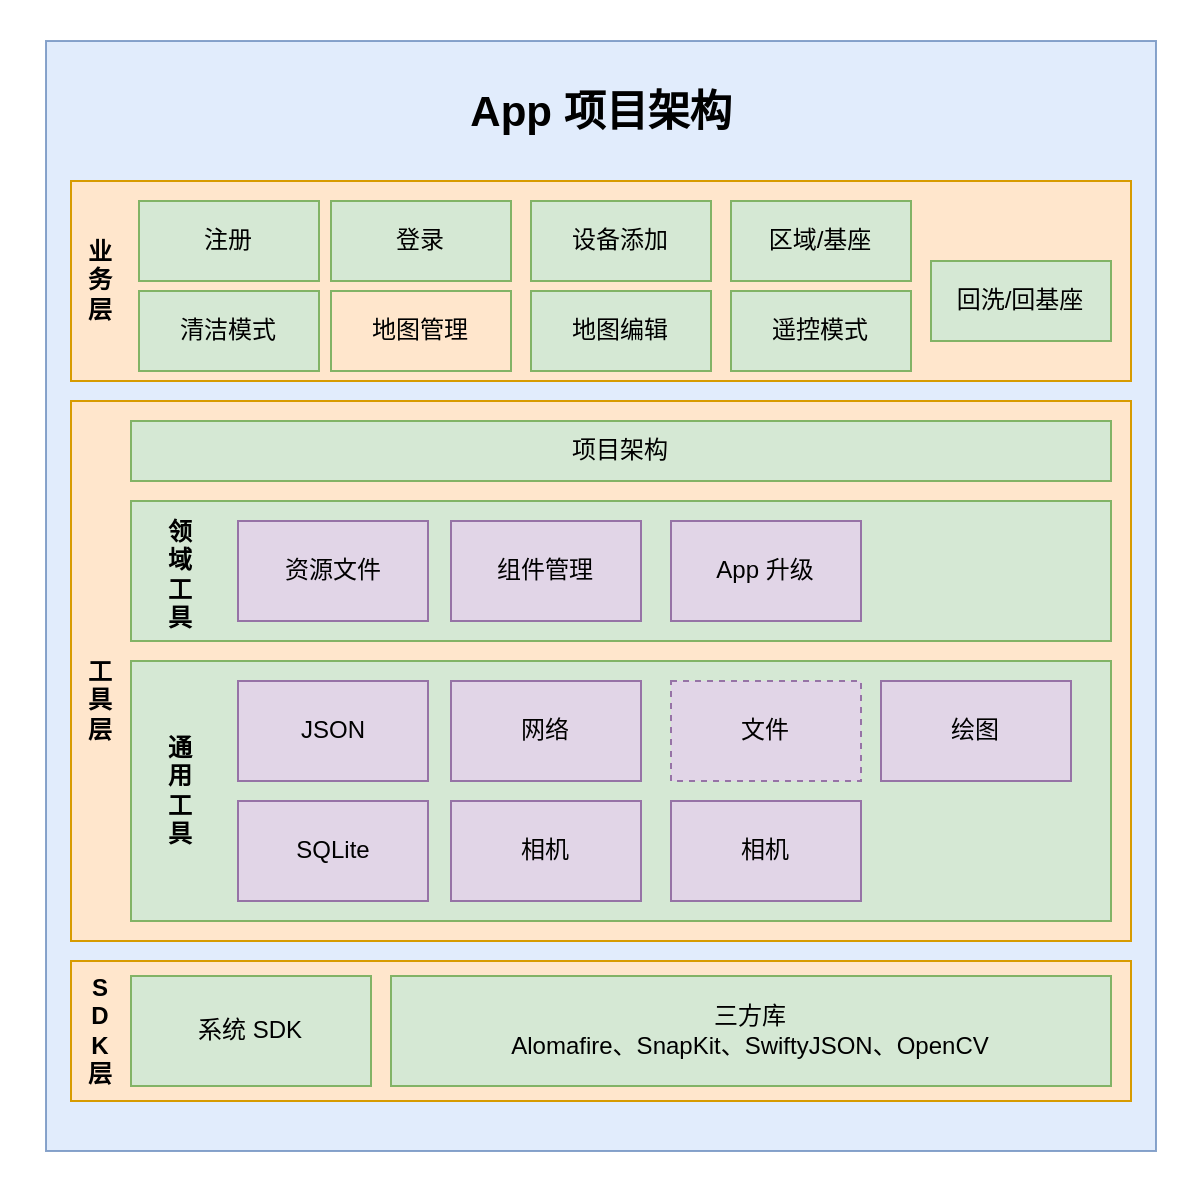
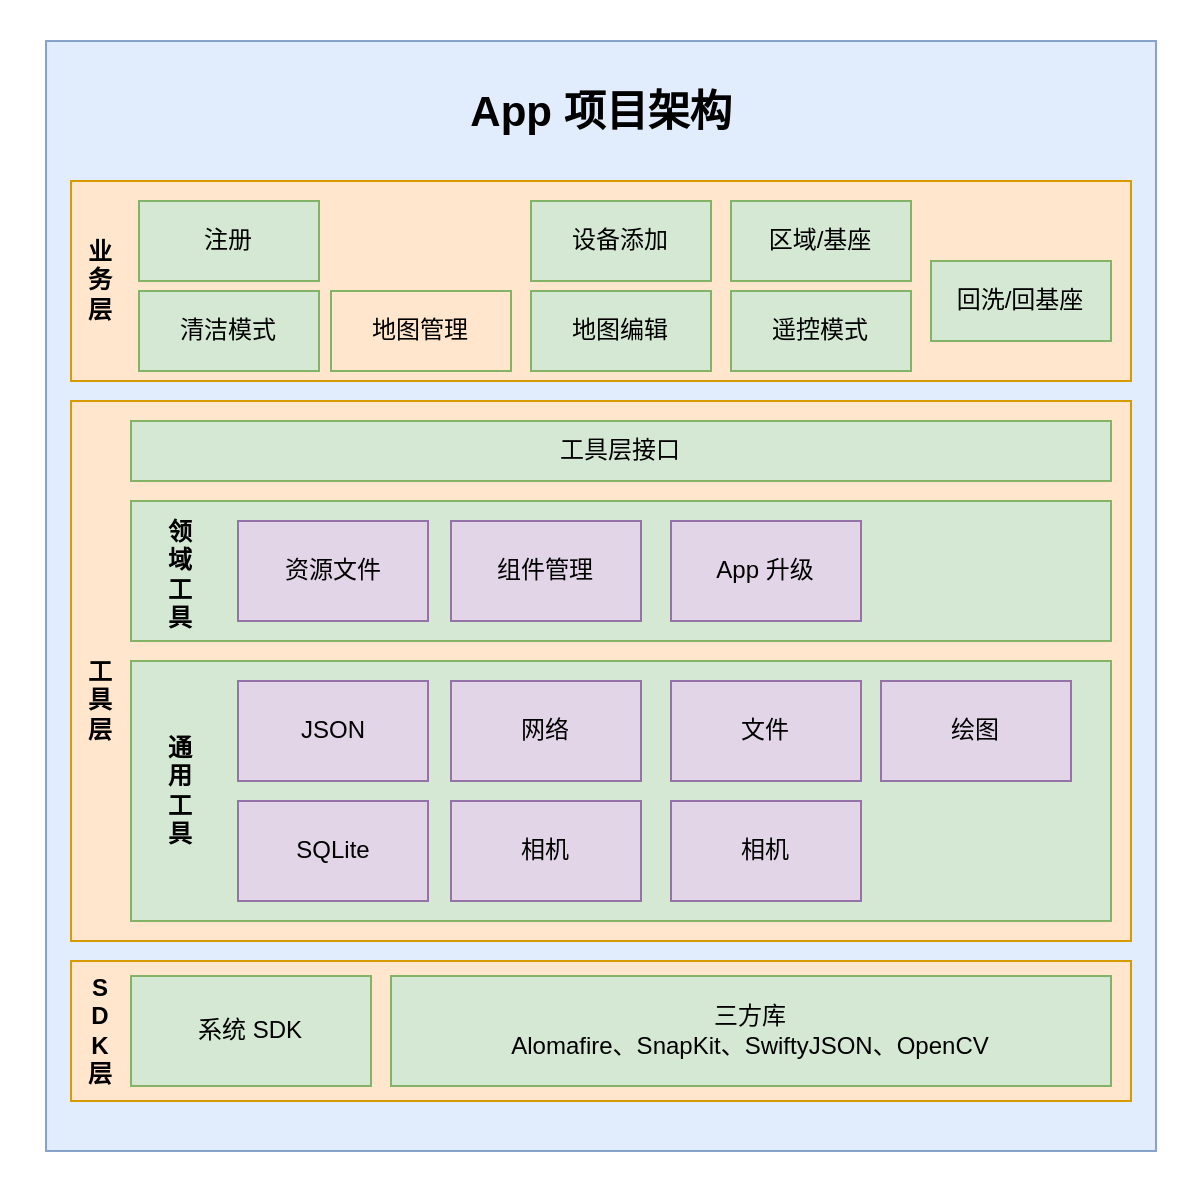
node "登录": removed
node "项目架构": label "项目架构" -> "工具层接口"
node "文件": style dashed -> solid
